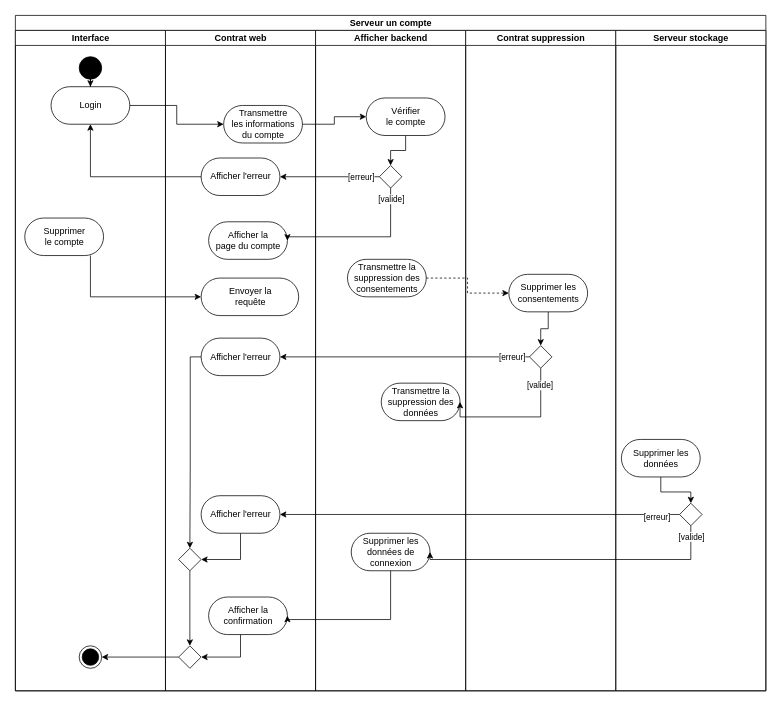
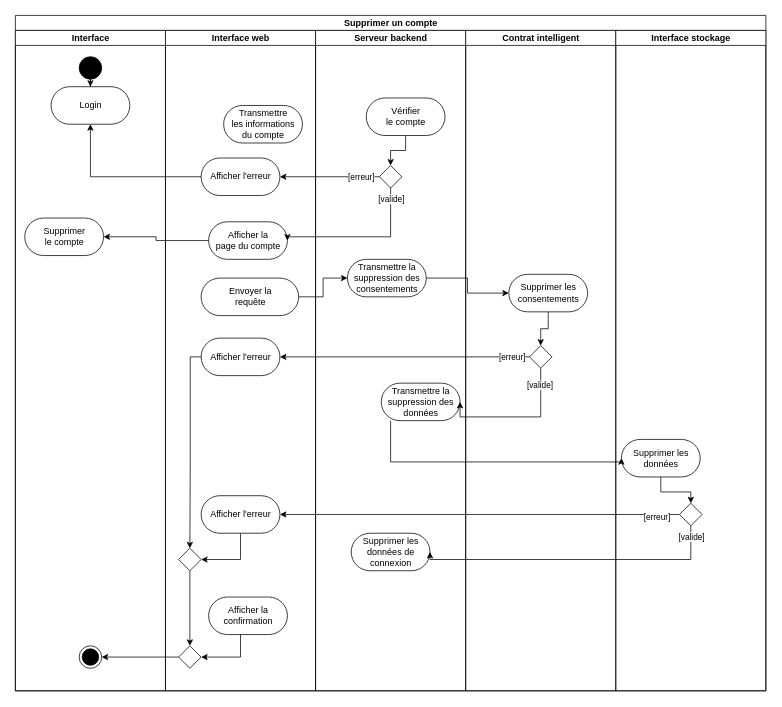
node "Serveur un compte": label "Serveur un compte" -> "Supprimer un compte"
node "Contrat web": label "Contrat web" -> "Interface web"
node "Afficher backend": label "Afficher backend" -> "Serveur backend"
node "Contrat suppression": label "Contrat suppression" -> "Contrat intelligent"
node "Serveur stockage": label "Serveur stockage" -> "Interface stockage"
edge "Login" -> "Transmettre les informations du compte": removed
edge "Transmettre les informations du compte" -> "Vérifier le compte": removed
edge "Afficher la page du compte" -> "Supprimer le compte": added
edge "Transmettre la suppression des consentements" -> "Supprimer les consentements": style dashed -> solid
edge "Supprimer le compte" -> "Envoyer la requête": removed
edge "Envoyer la requête" -> "Transmettre la suppression des consentements": added
edge "Transmettre la suppression des données" -> "Supprimer les données": added
edge "Supprimer les données de connexion" -> "Afficher la confirmation": removed
